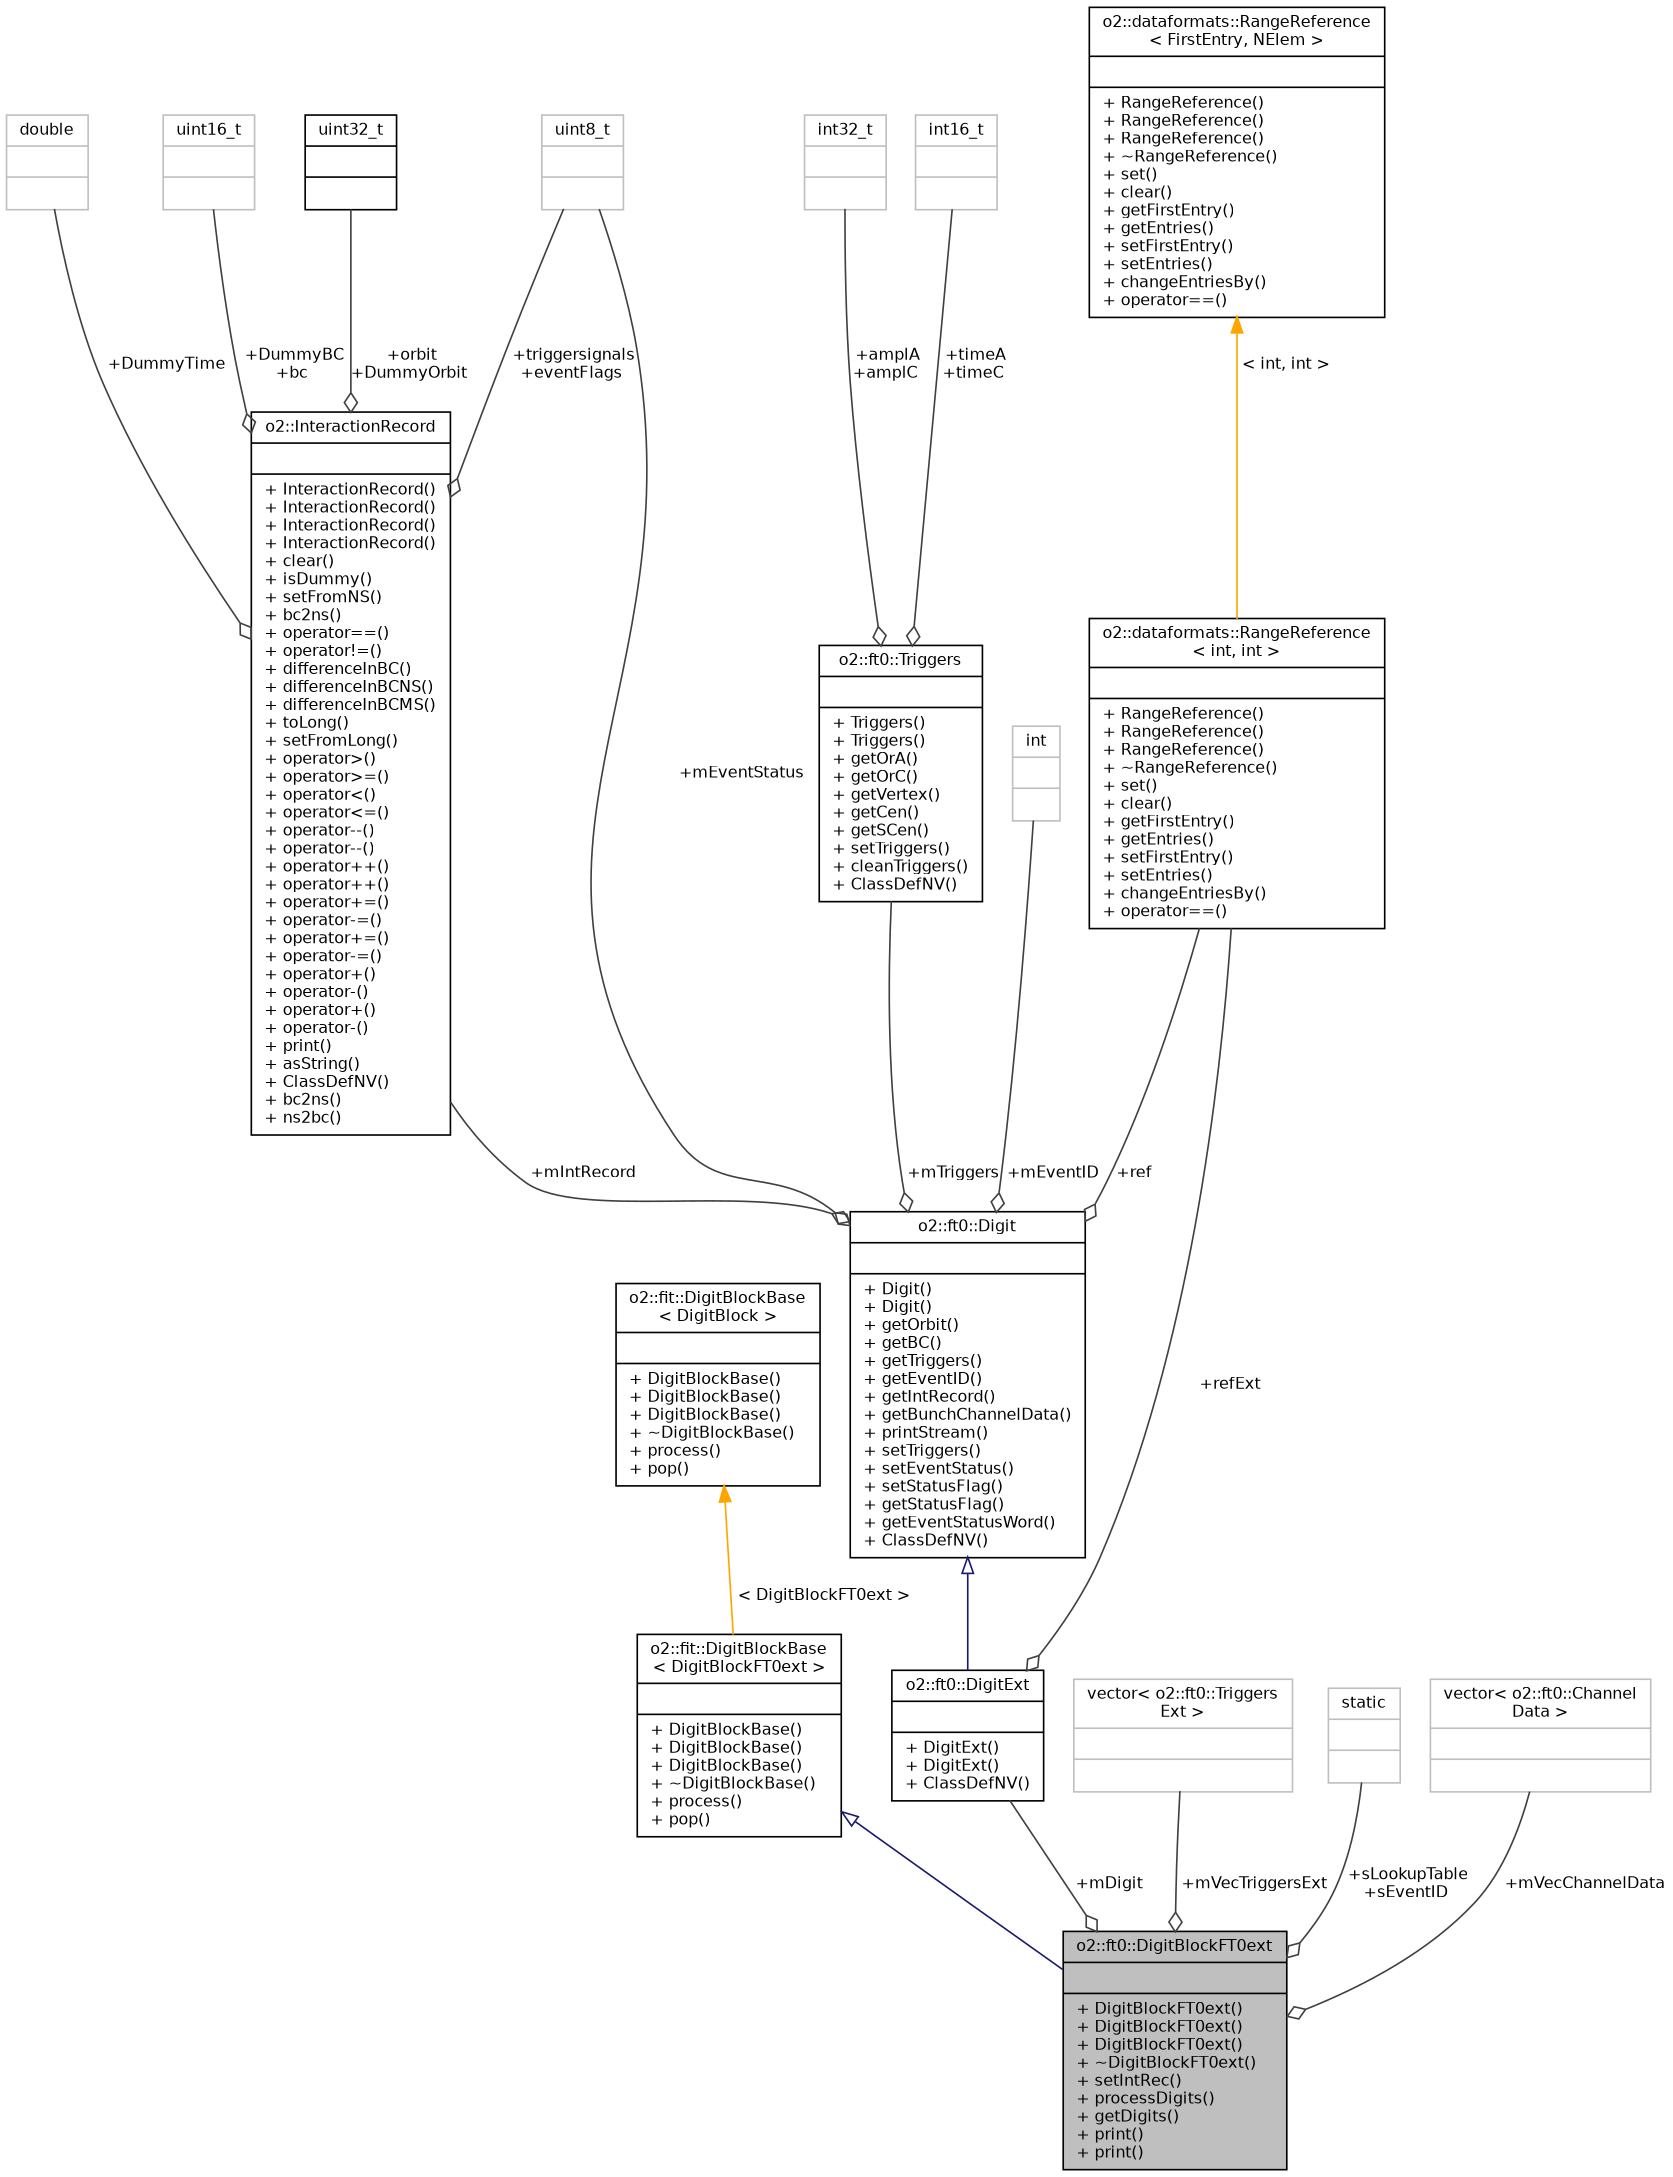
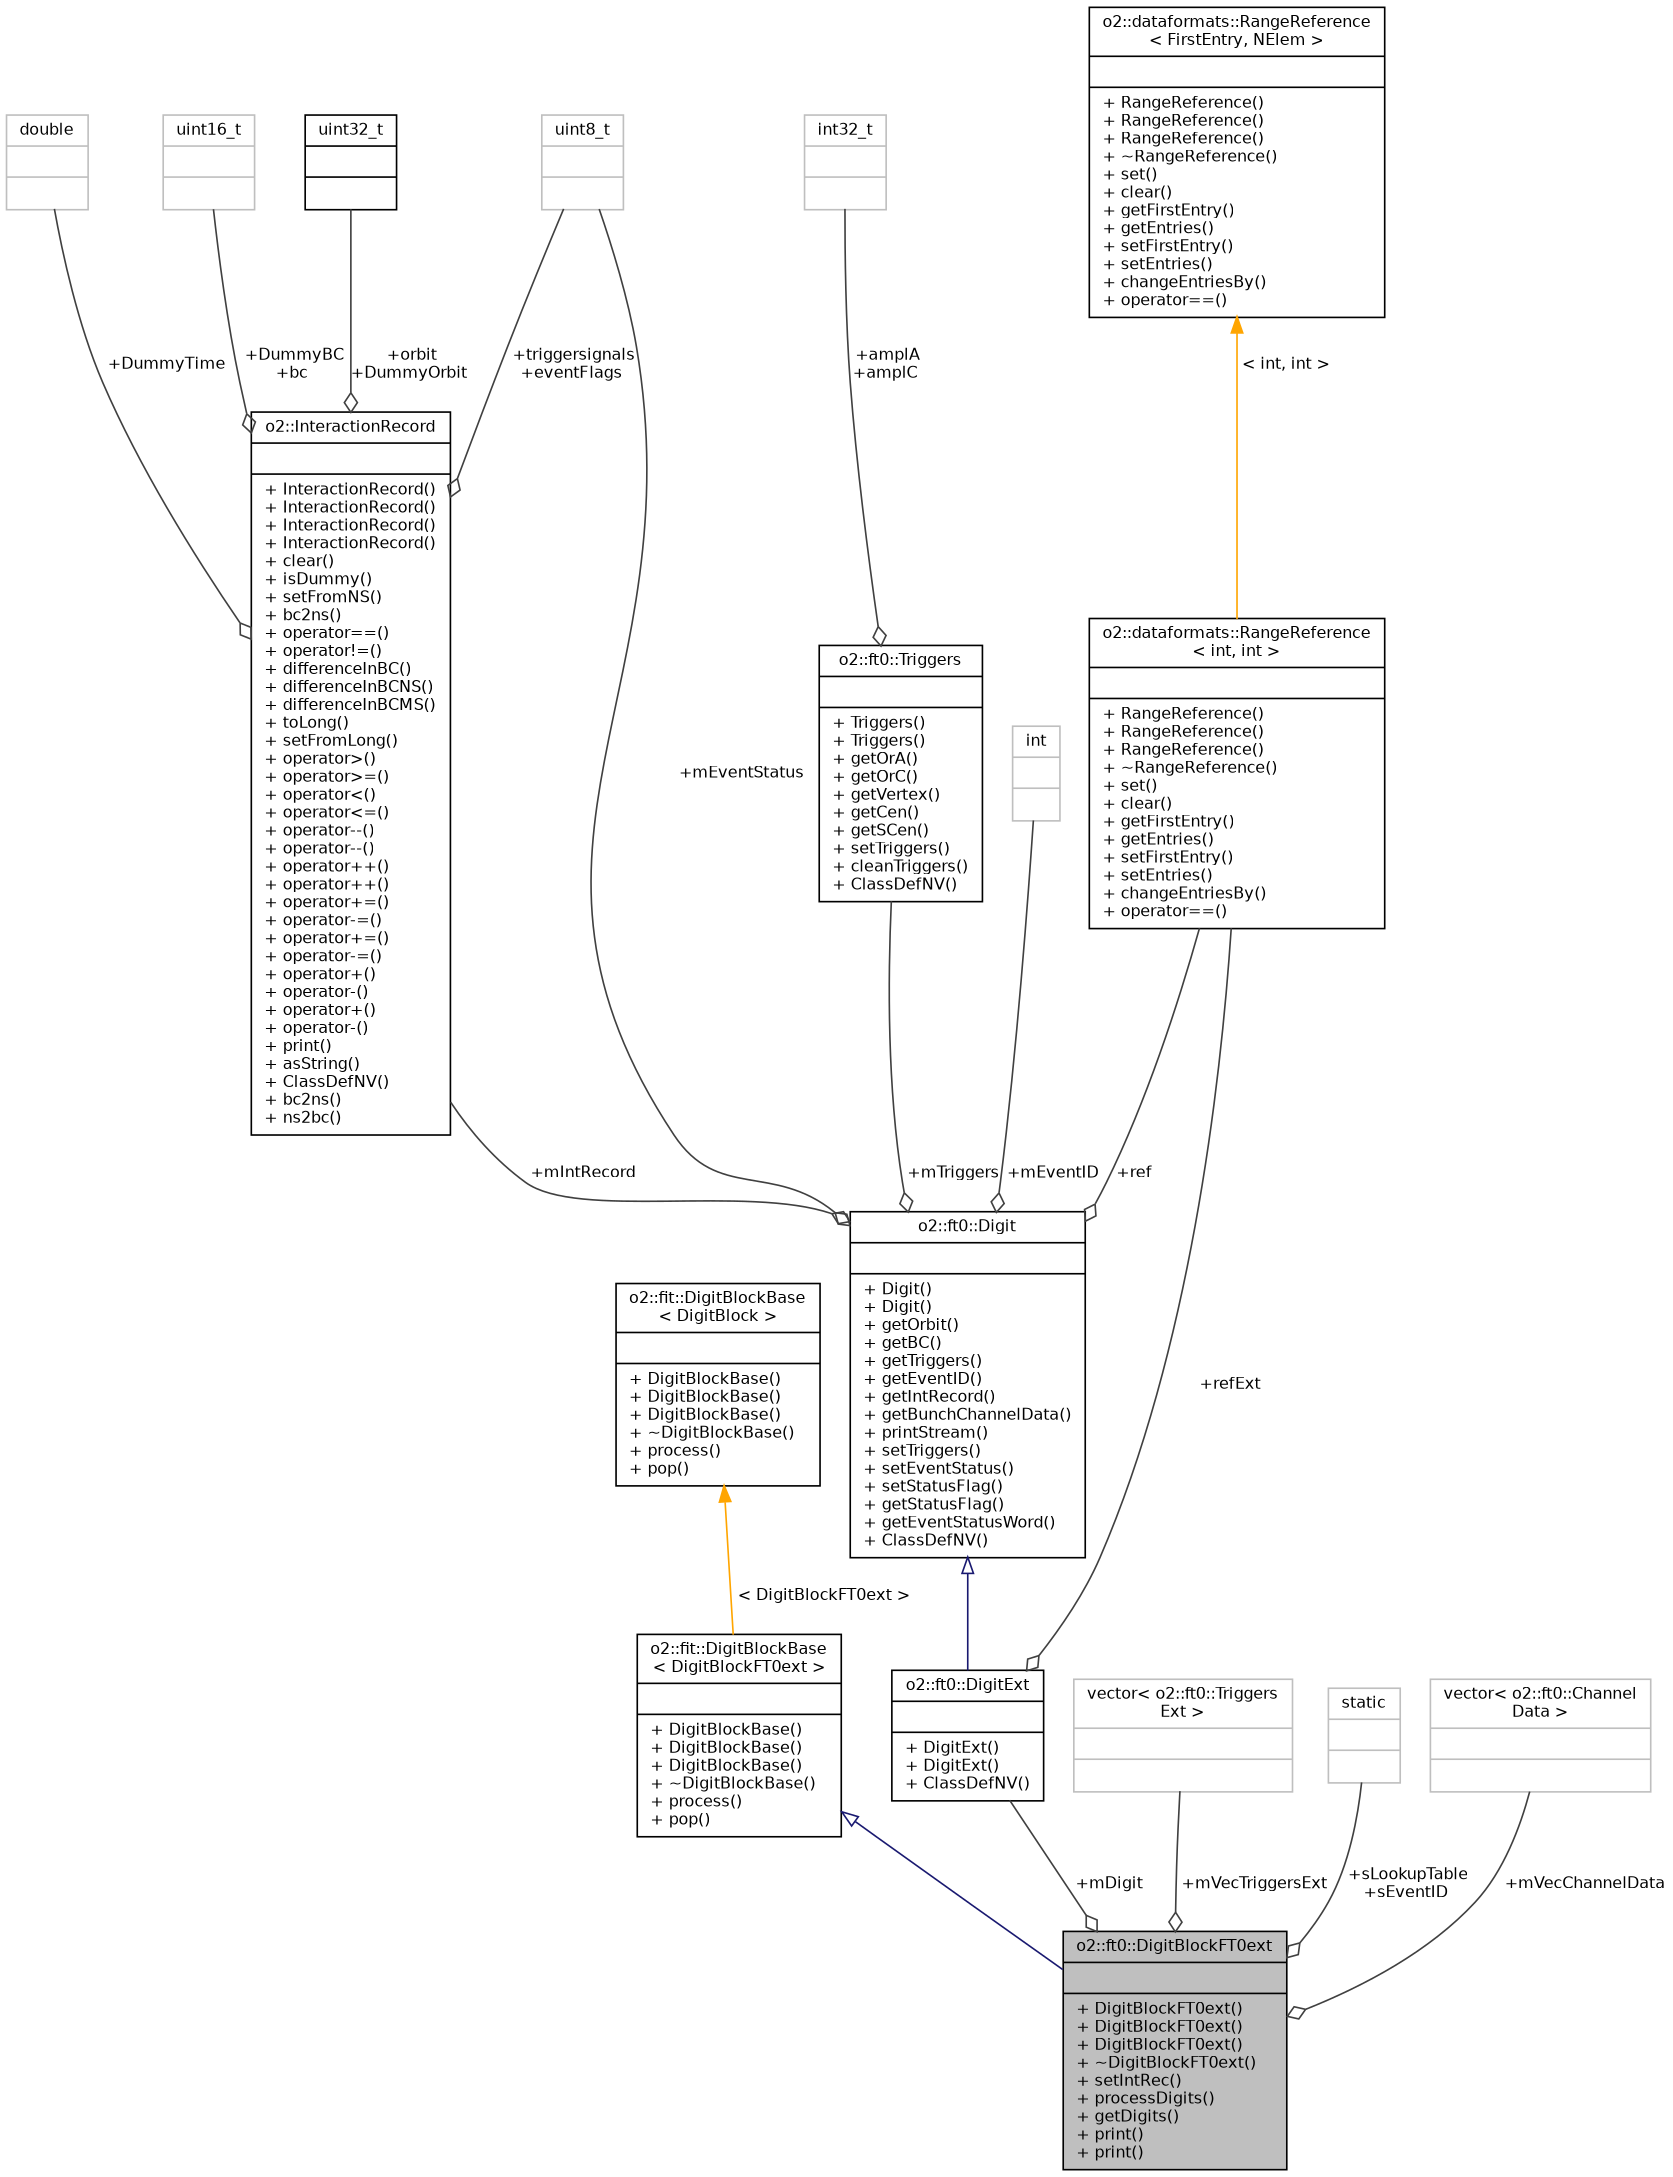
node "int16_t": removed
